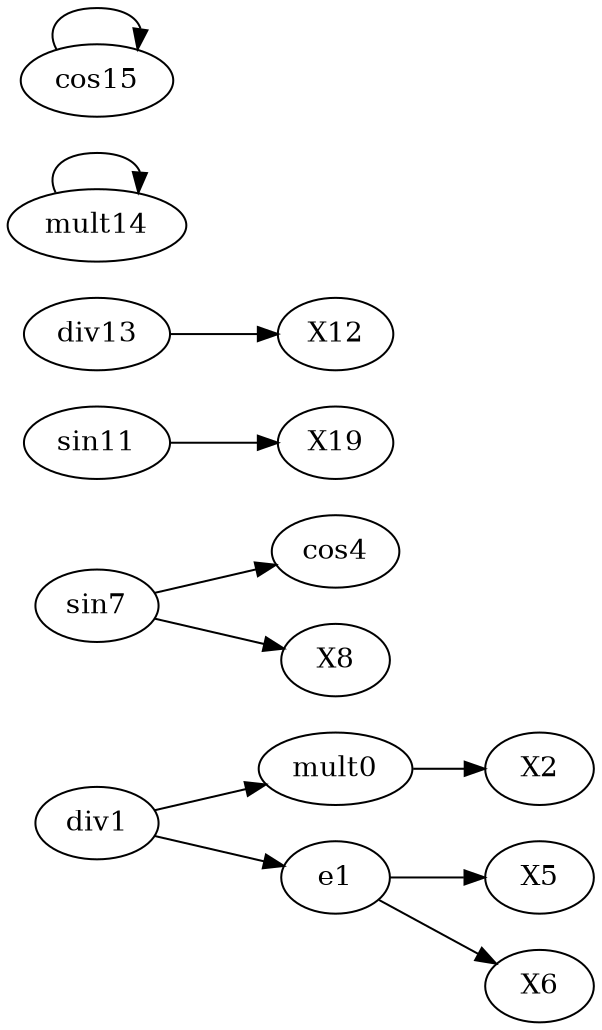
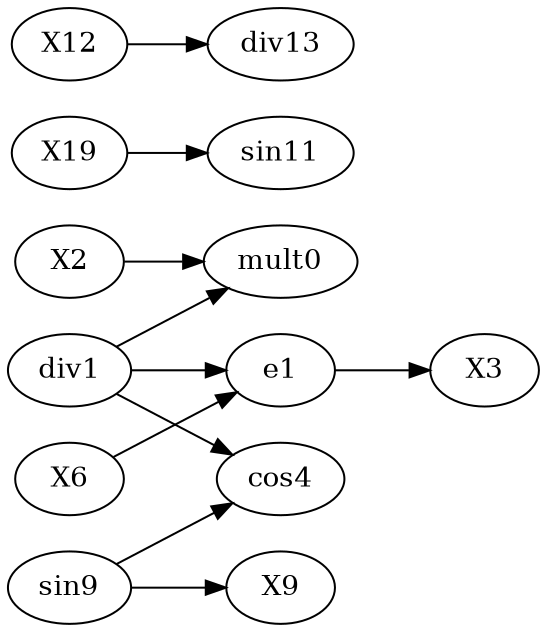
node "cos15": removed
node "mult14": removed
edge "div13" -> "X12": reversed
edge "div1" -> "cos4": added
edge "sin11" -> "X19": reversed
node "sin7": label "sin7" -> "sin9"
node "X8": label "X8" -> "X9"
edge "mult0" -> "X2": reversed
node "X5": label "X5" -> "X3"
edge "e1" -> "X6": reversed
